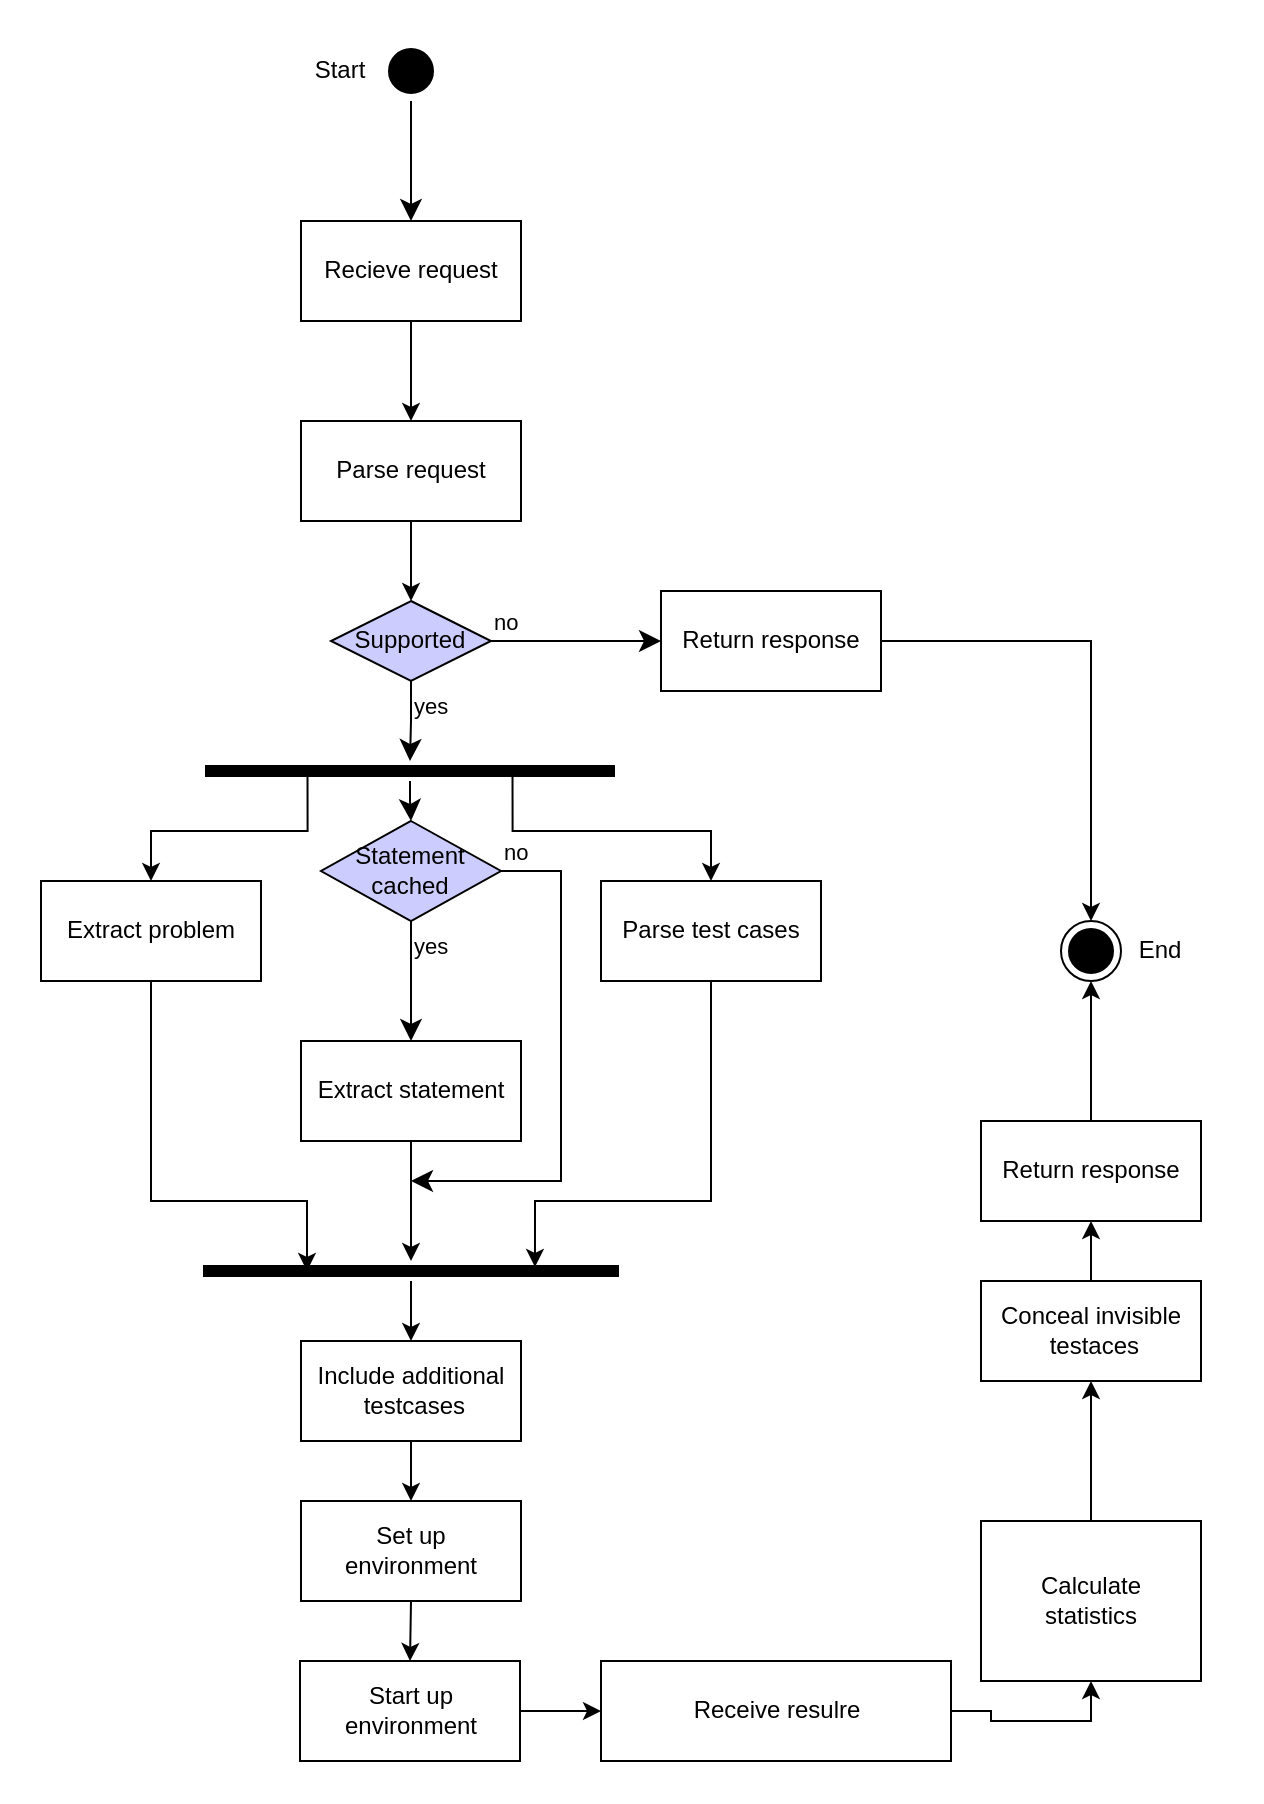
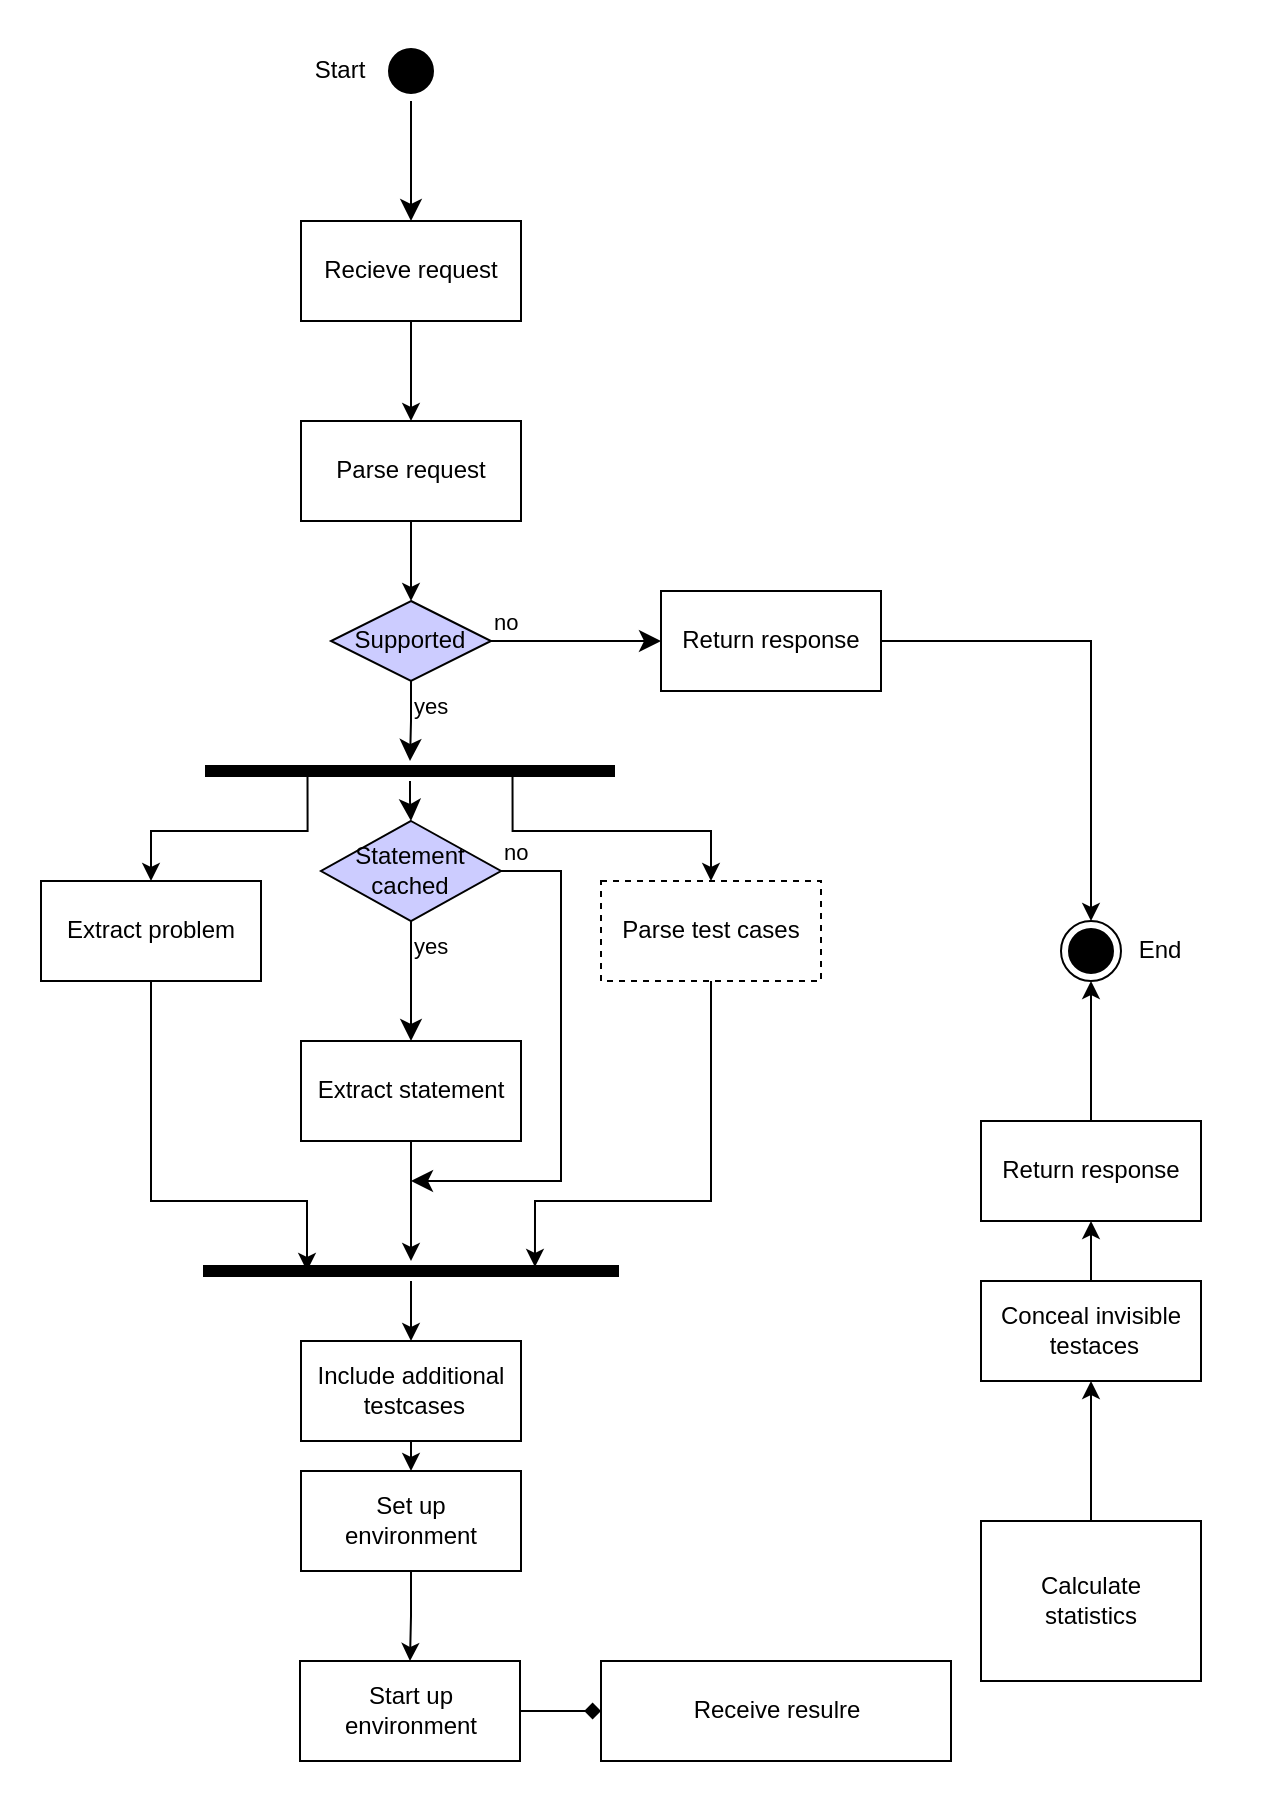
node "Parse test cases": style solid -> dashed
node "Set up environment": moved (411, 1551) -> (411, 1521)
edge "Start up environment" -> "Receive resulre": arrowhead classic -> diamond
edge "Receive resulre" -> "Calculate statistics": removed
